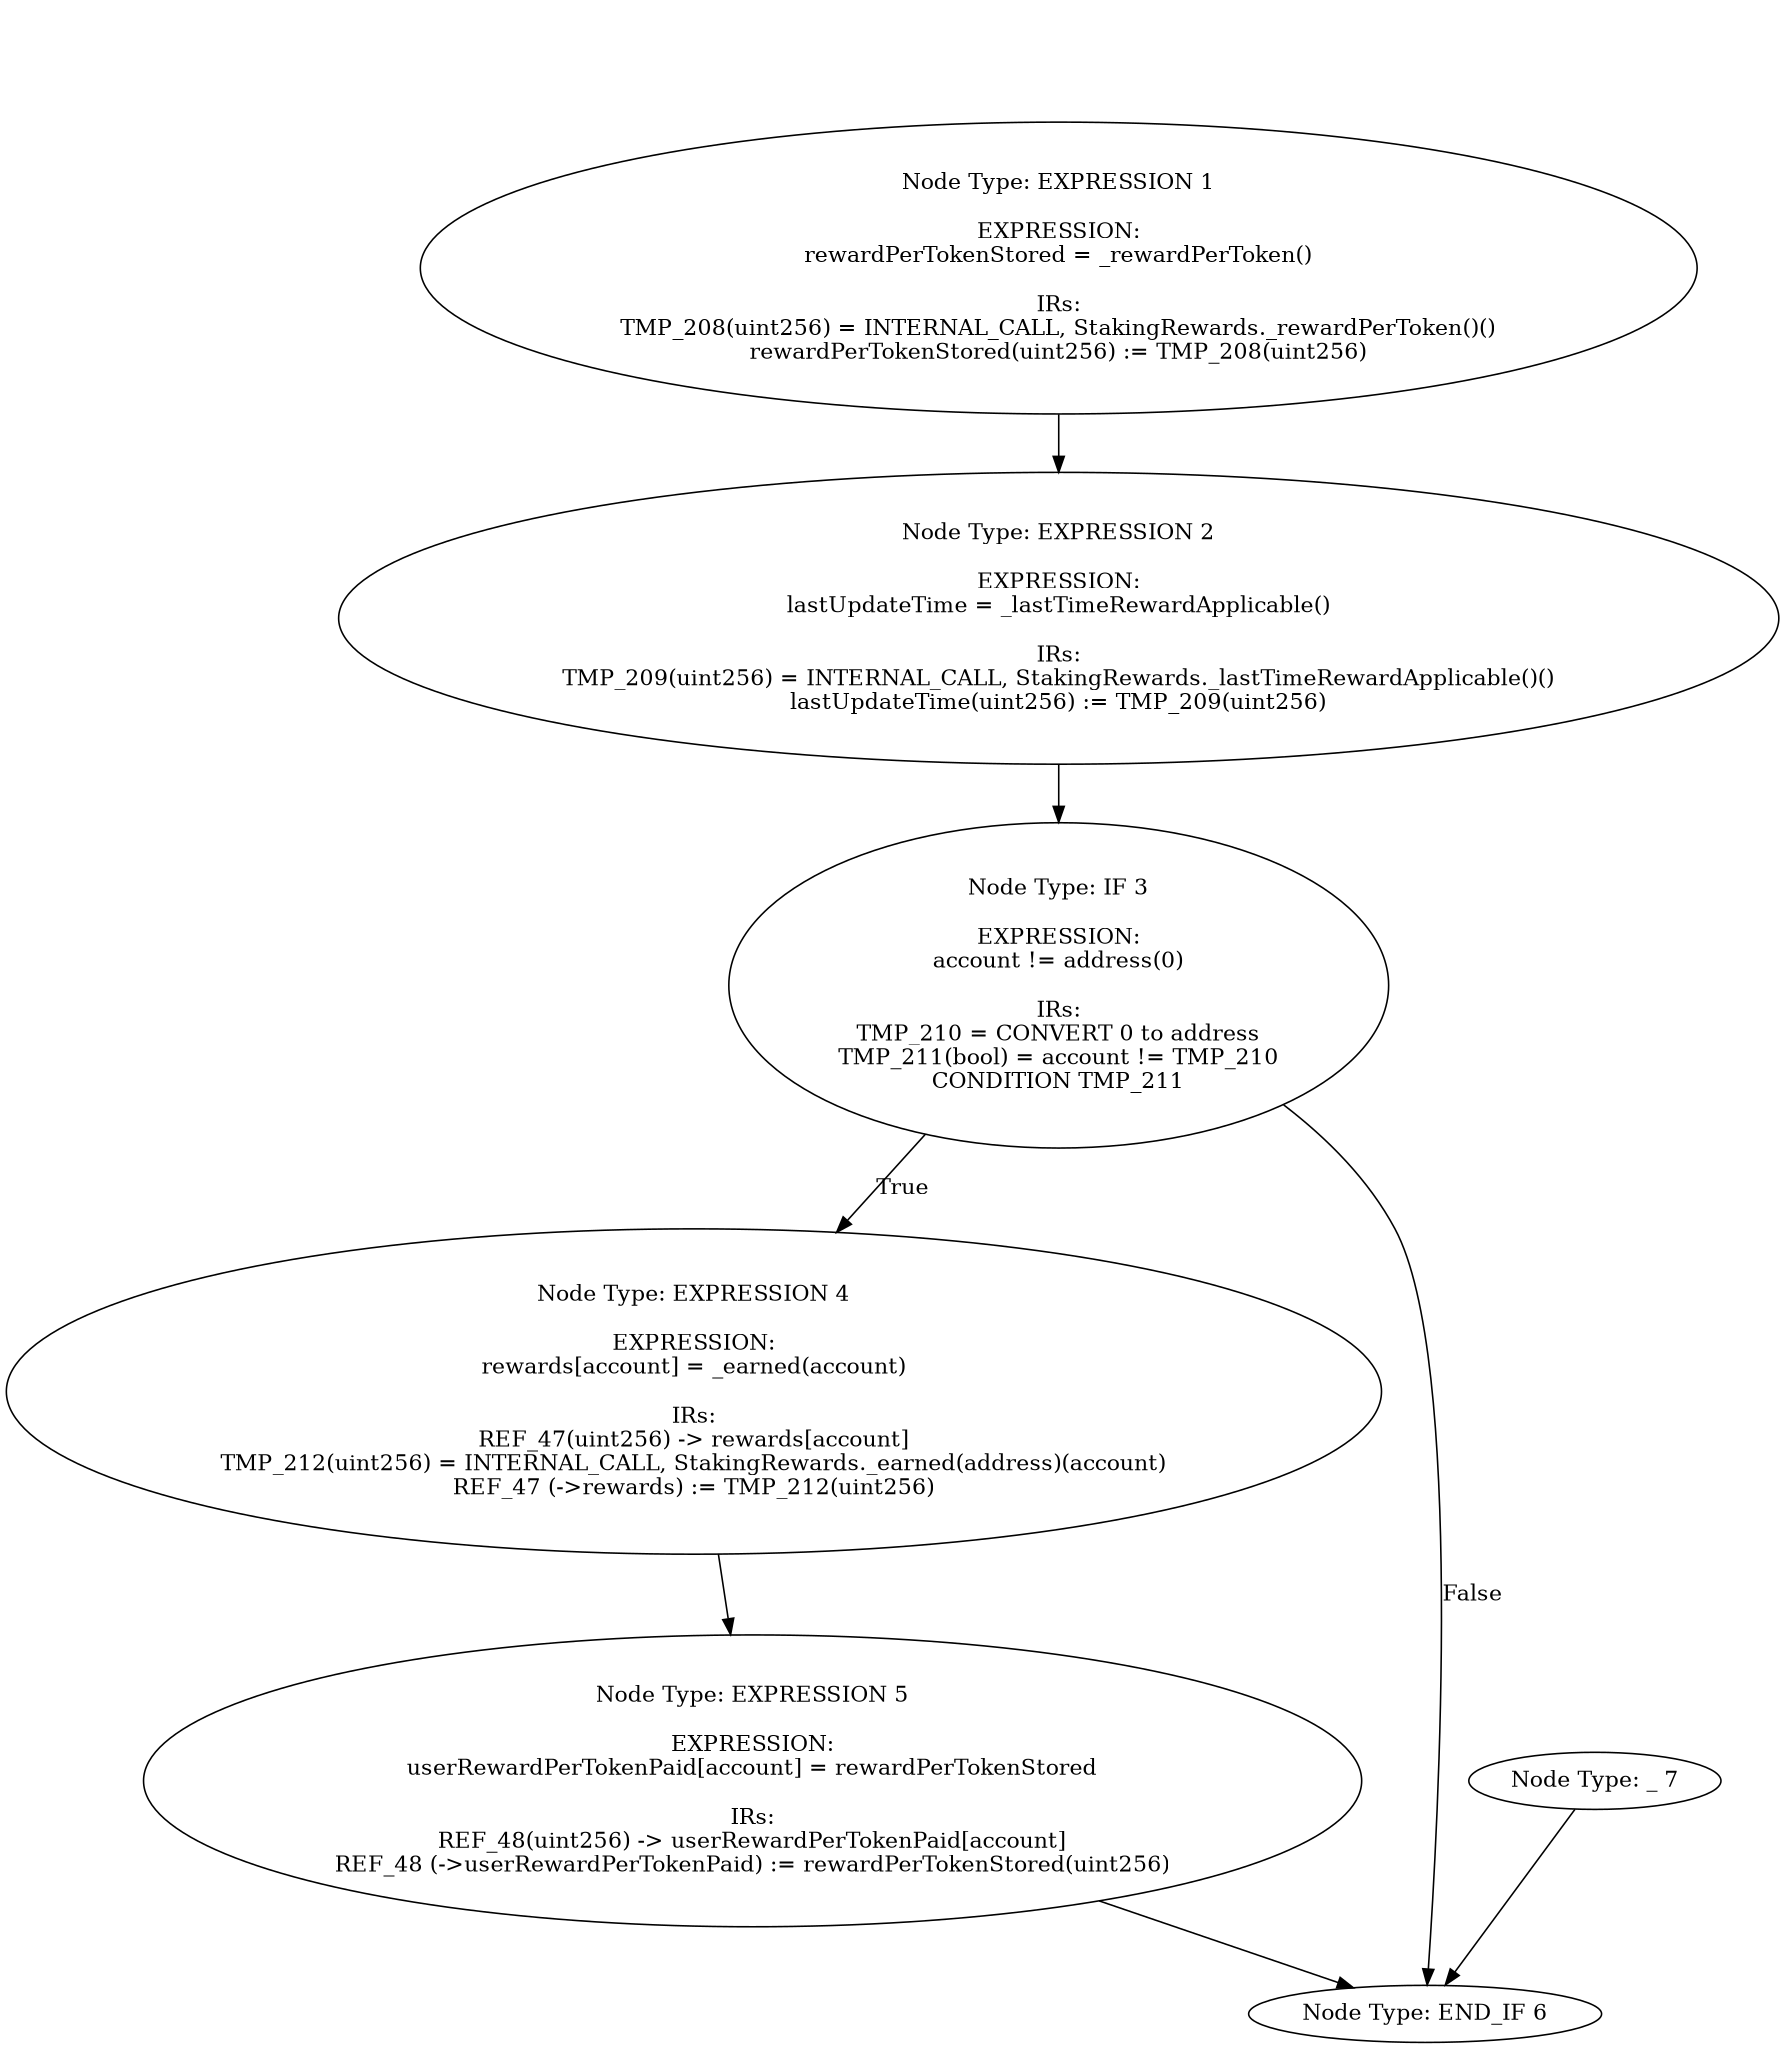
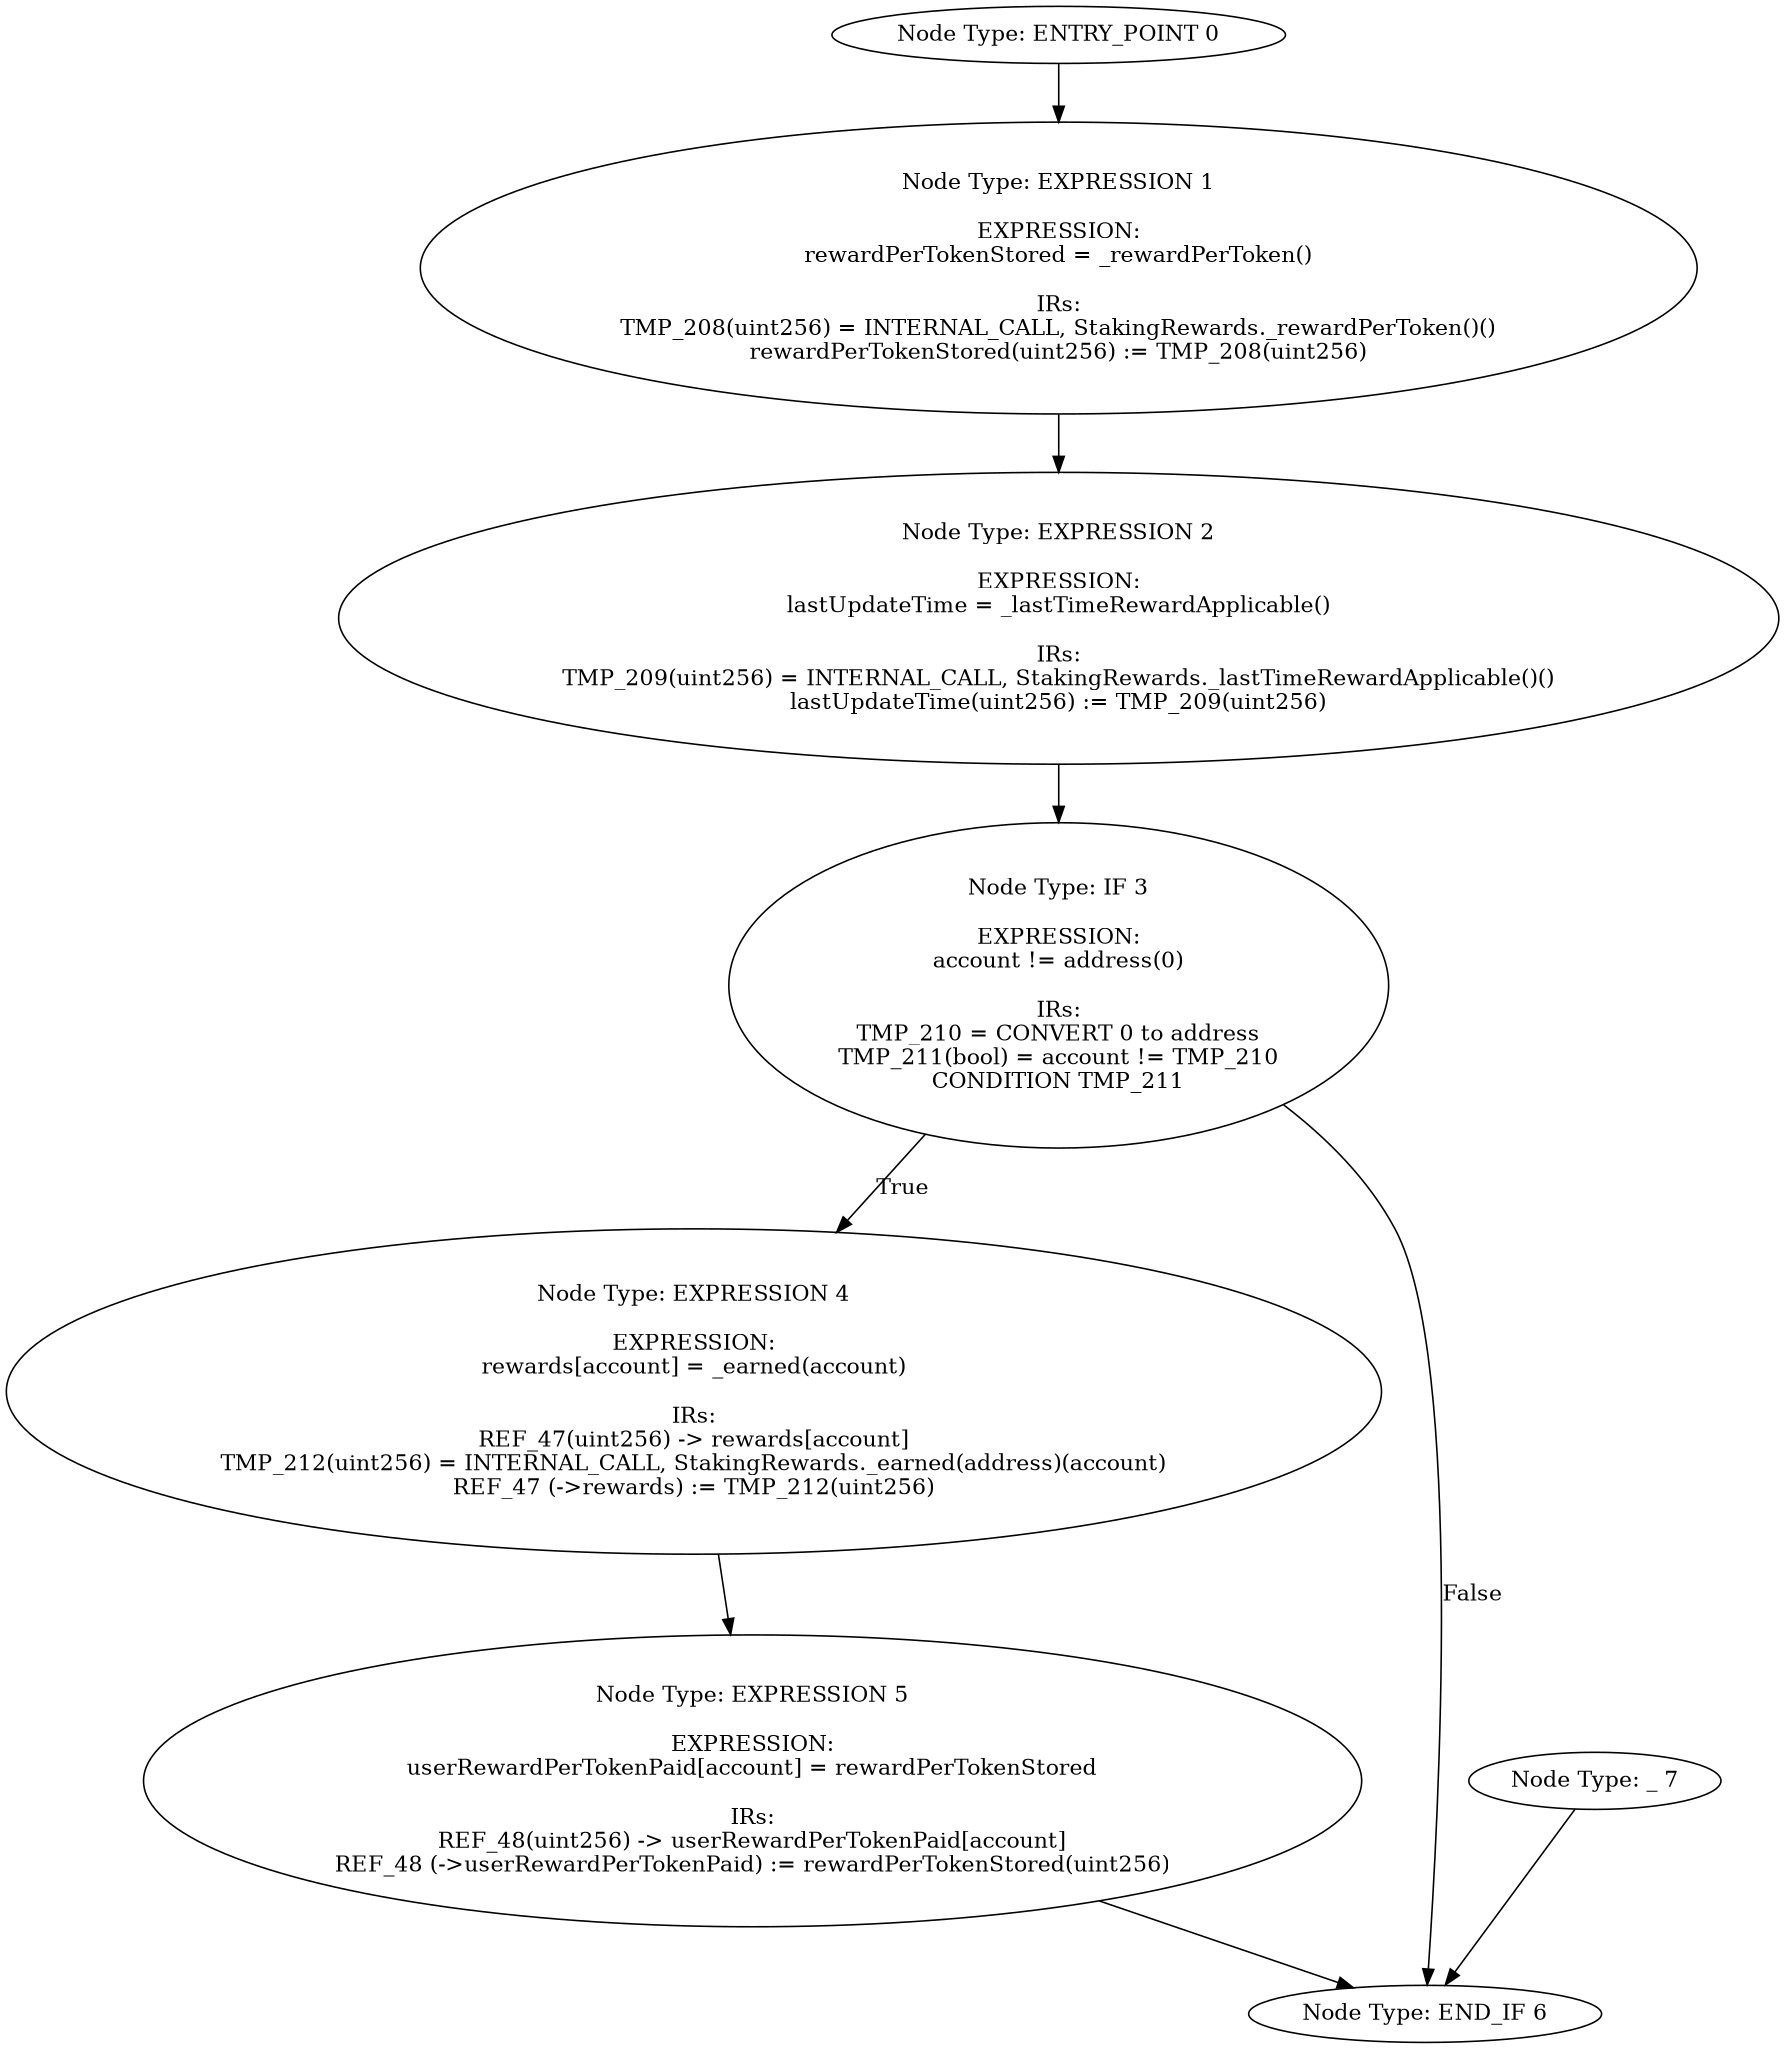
node "Node Type: ENTRY_POINT 0": added
